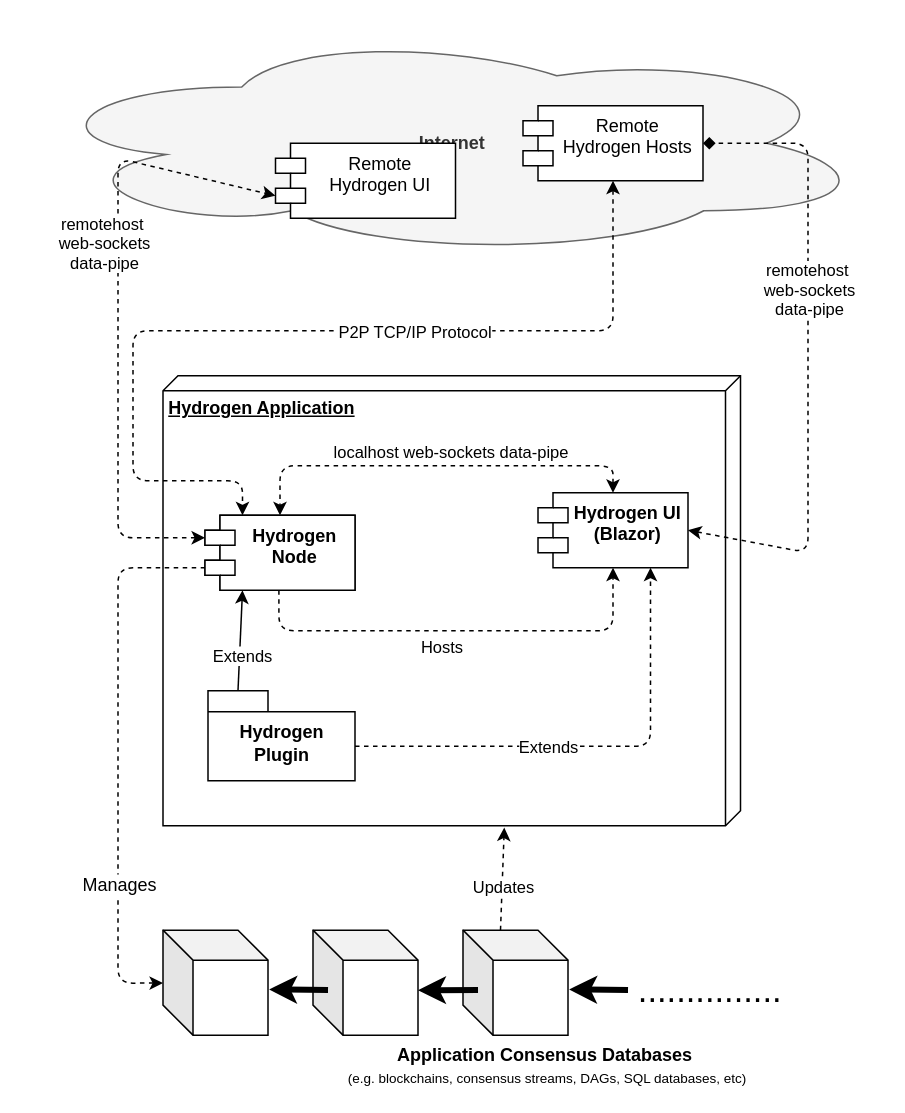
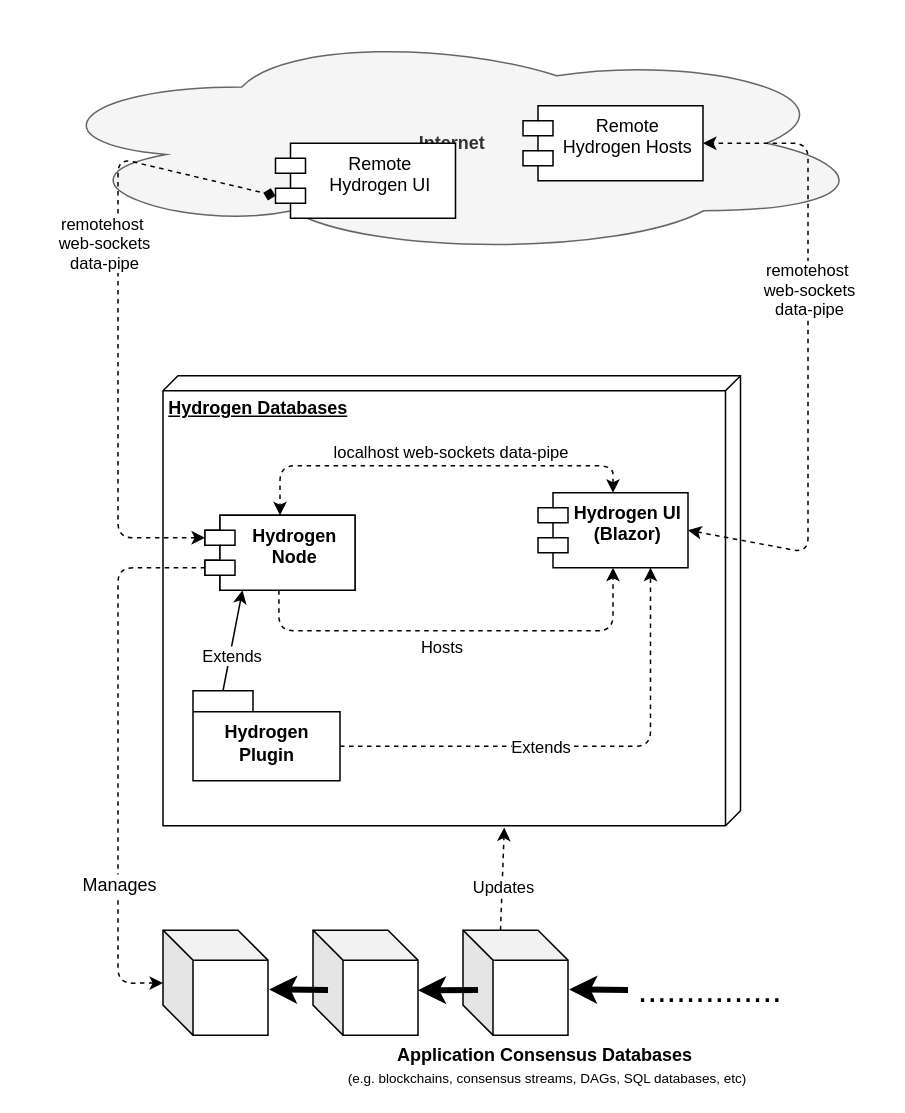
edge "Remote Hydrogen Hosts" -- "Hydrogen UI (Blazor)": arrowhead diamond -> classic
edge "Remote Hydrogen UI" -- "Hydrogen Node": arrowhead classic -> diamond
edge "Remote Hydrogen Hosts" -- "Hydrogen Node": removed, label "P2P TCP/IP Protocol"
node "Hydrogen Application": label "Hydrogen Application" -> "Hydrogen Databases"
node "Hydrogen Plugin": moved (281, 736) -> (266, 736)
